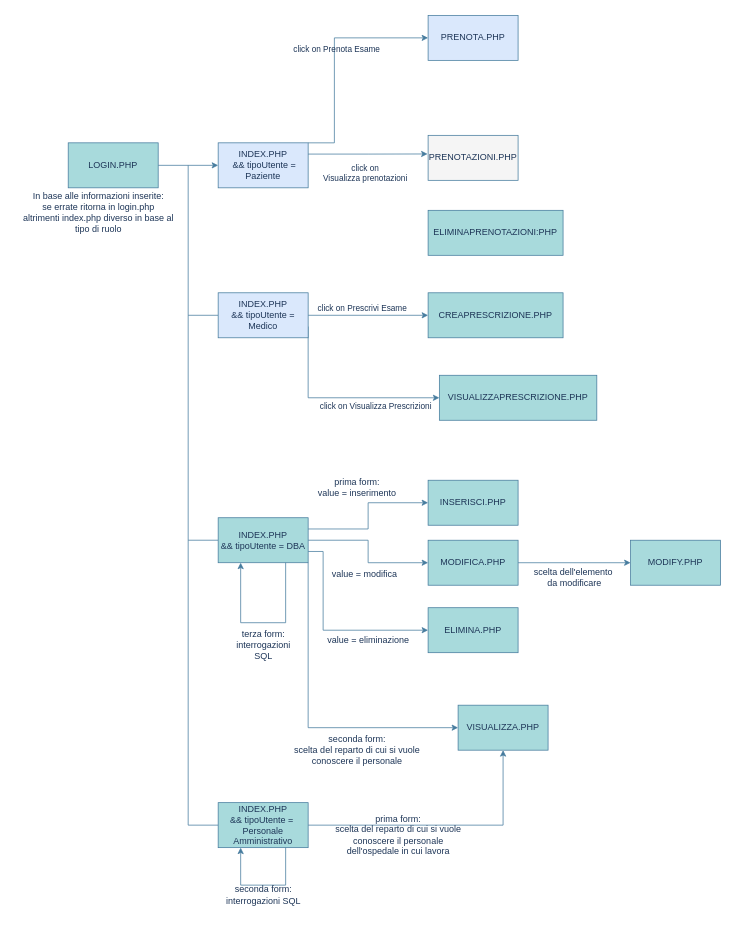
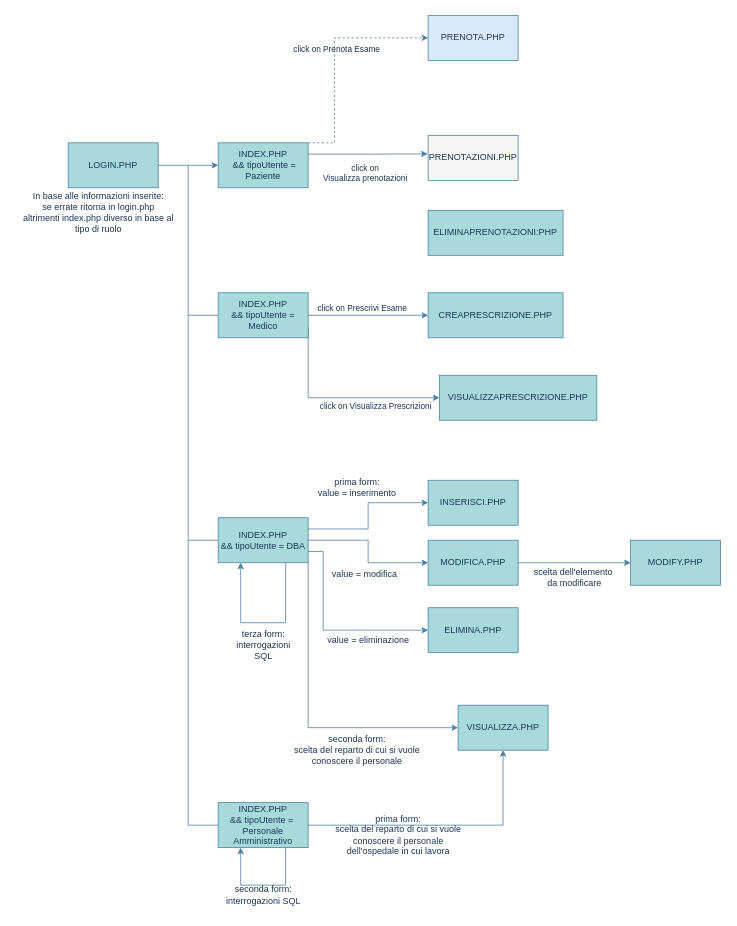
edge "INDEX.PHP && tipoUtente = Paziente" -> "PRENOTA.PHP": style solid -> dashed
node "INDEX.PHP && tipoUtente = Paziente": fillcolor #dae8fc -> #a8dadc
node "INDEX.PHP && tipoUtente = Medico": fillcolor #dae8fc -> #a8dadc
